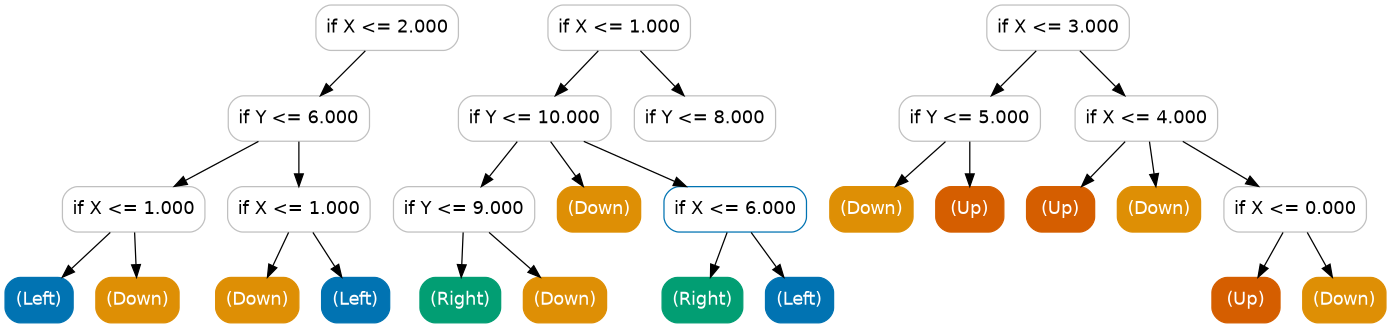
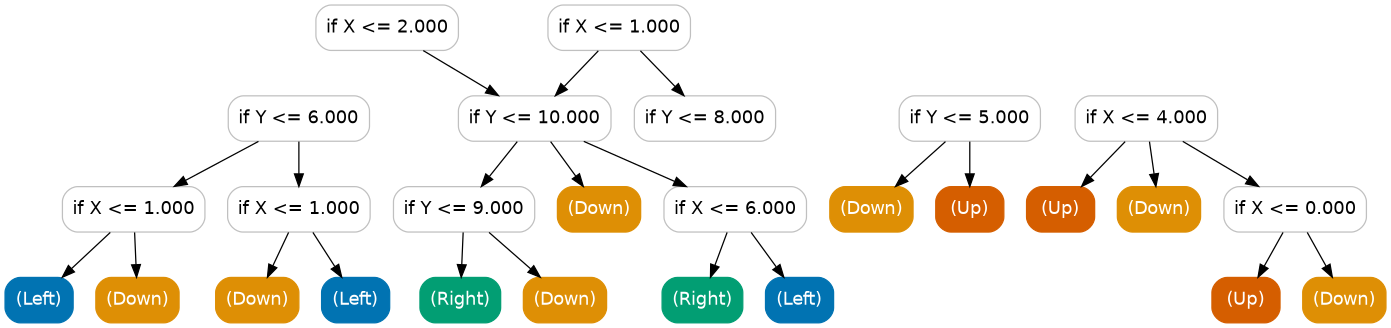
node "if X <= 3.000": removed
edge "if X <= 2.000" -> "if Y <= 6.000": now "if X <= 2.000" -> "if Y <= 10.000"
node "if X <= 6.000": color #0173b2 -> gray
